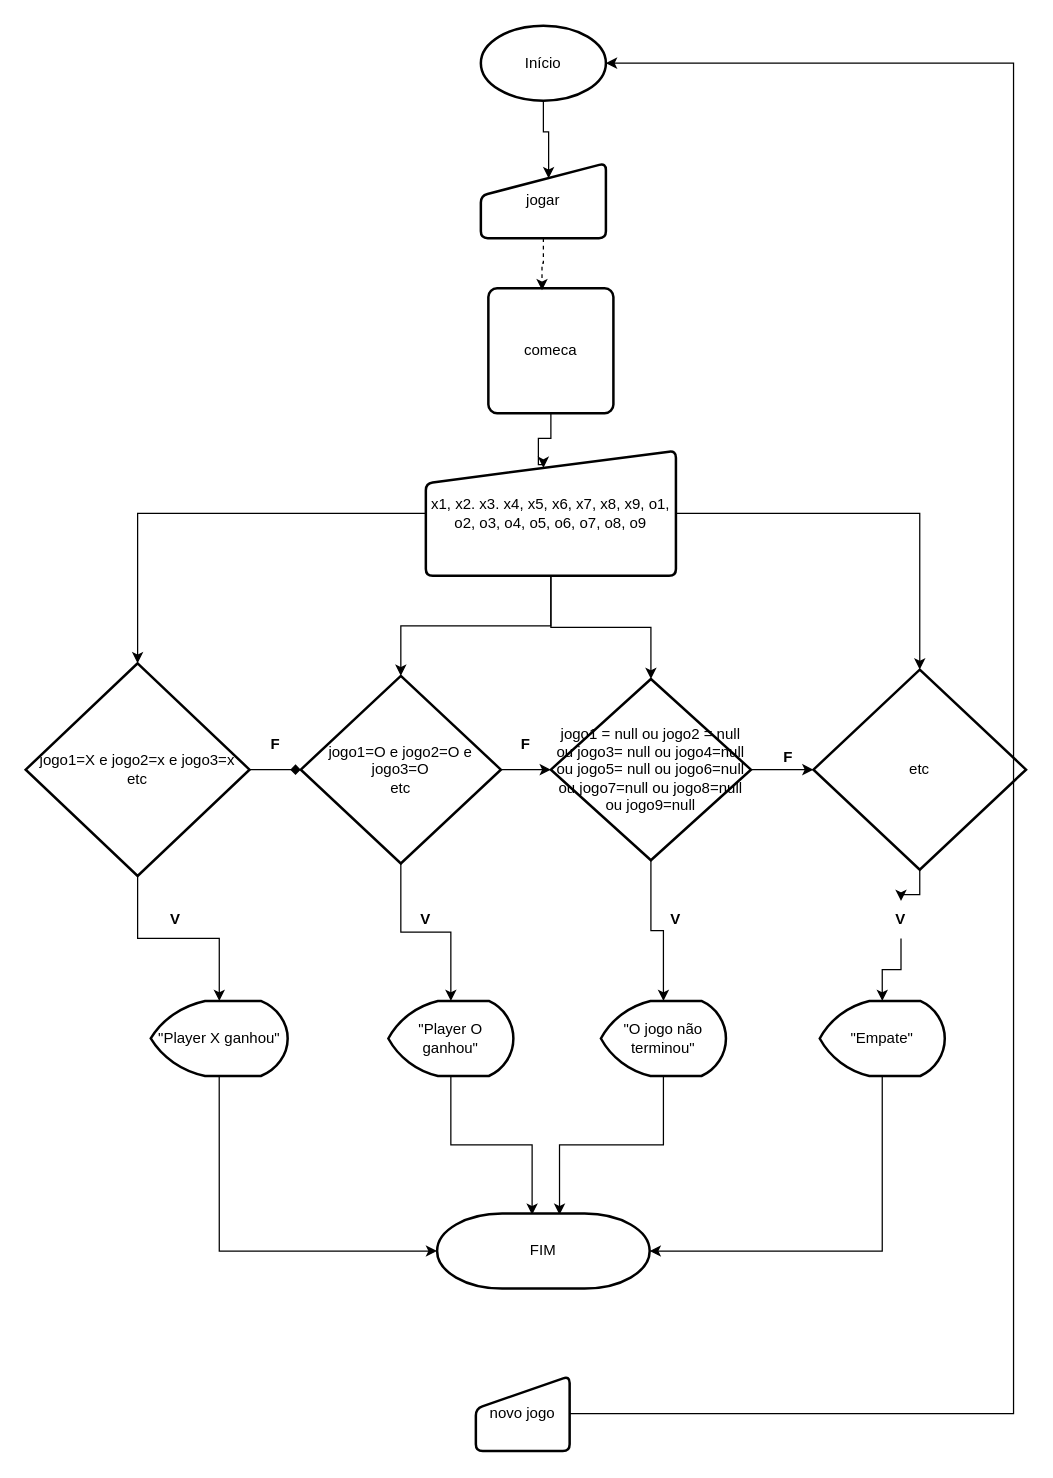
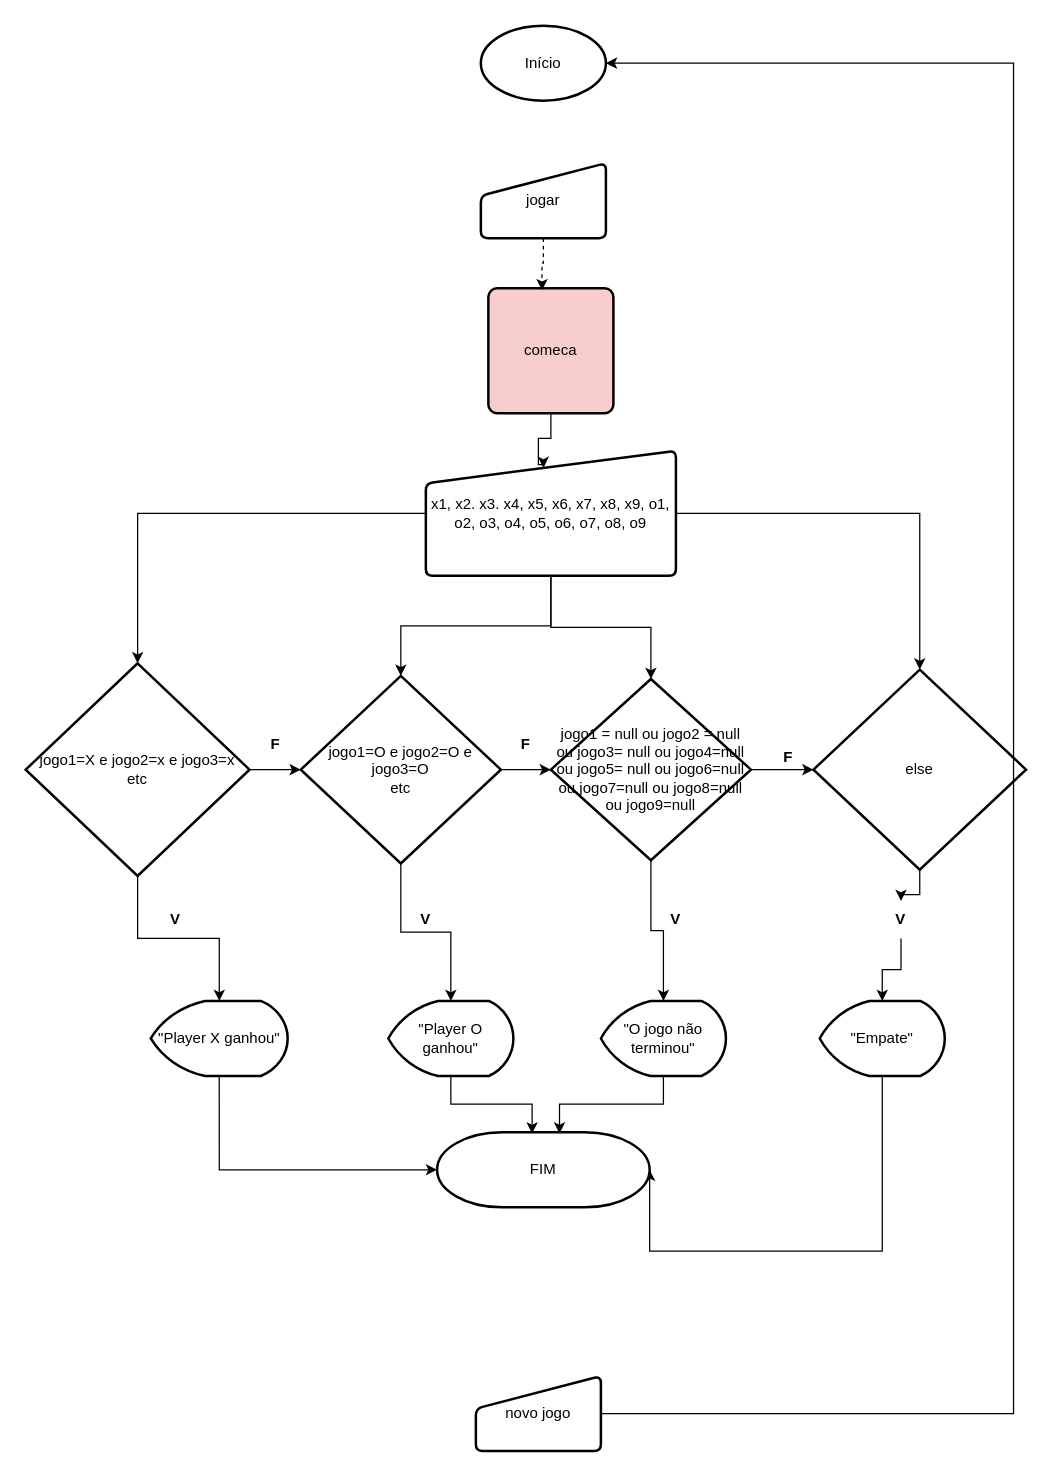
edge "Início" -> "jogar": removed
node "comeca": fillcolor #ffffff -> #f8cecc
edge "jogo1=X e jogo2=x e jogo3=x etc" -> "jogo1=O e jogo2=O e jogo3=O etc": arrowhead diamond -> classic
node "etc": label "etc" -> "else"
node "FIM": moved (543, 1251) -> (543, 1169)
node "novo jogo": size 94x75 -> 125x75
